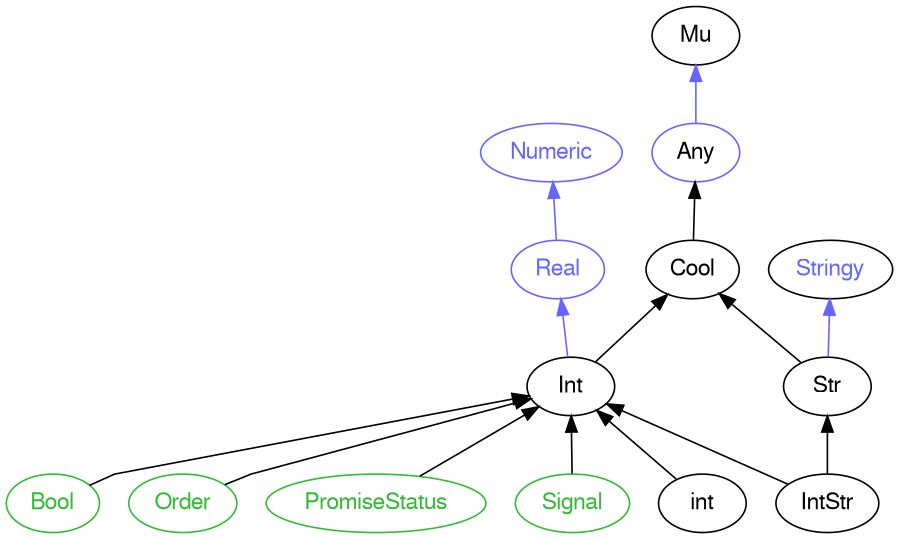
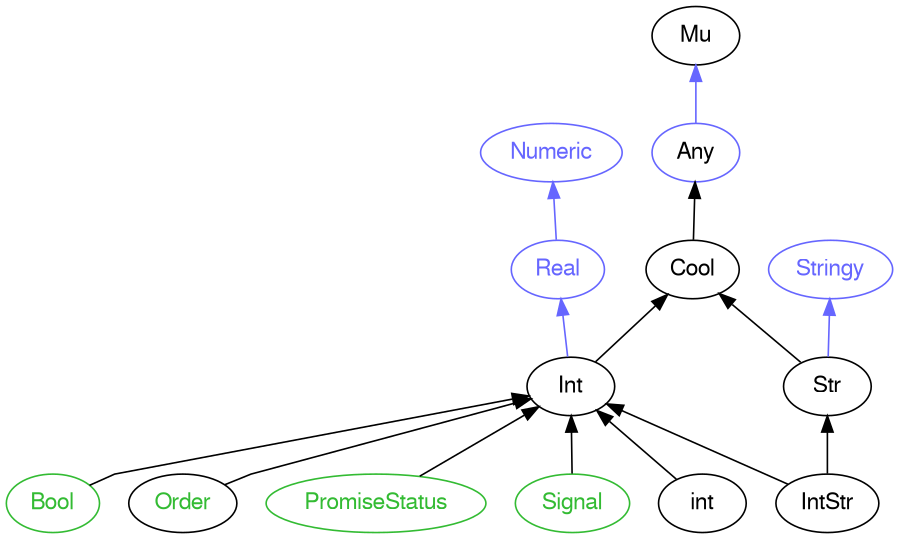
node "Stringy": color #000000 -> #6666ff
node "Order": color #33bb33 -> #000000
